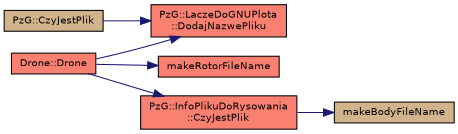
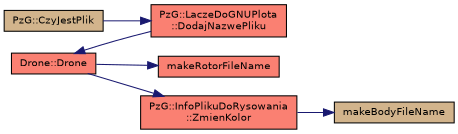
edge "Drone::Drone" -> "PzG::LaczeDoGNUPlota ::DodajNazwePliku": reversed
node "PzG::InfoPlikuDoRysowania ::CzyJestPlik": label "PzG::InfoPlikuDoRysowania ::CzyJestPlik" -> "PzG::InfoPlikuDoRysowania ::ZmienKolor"
